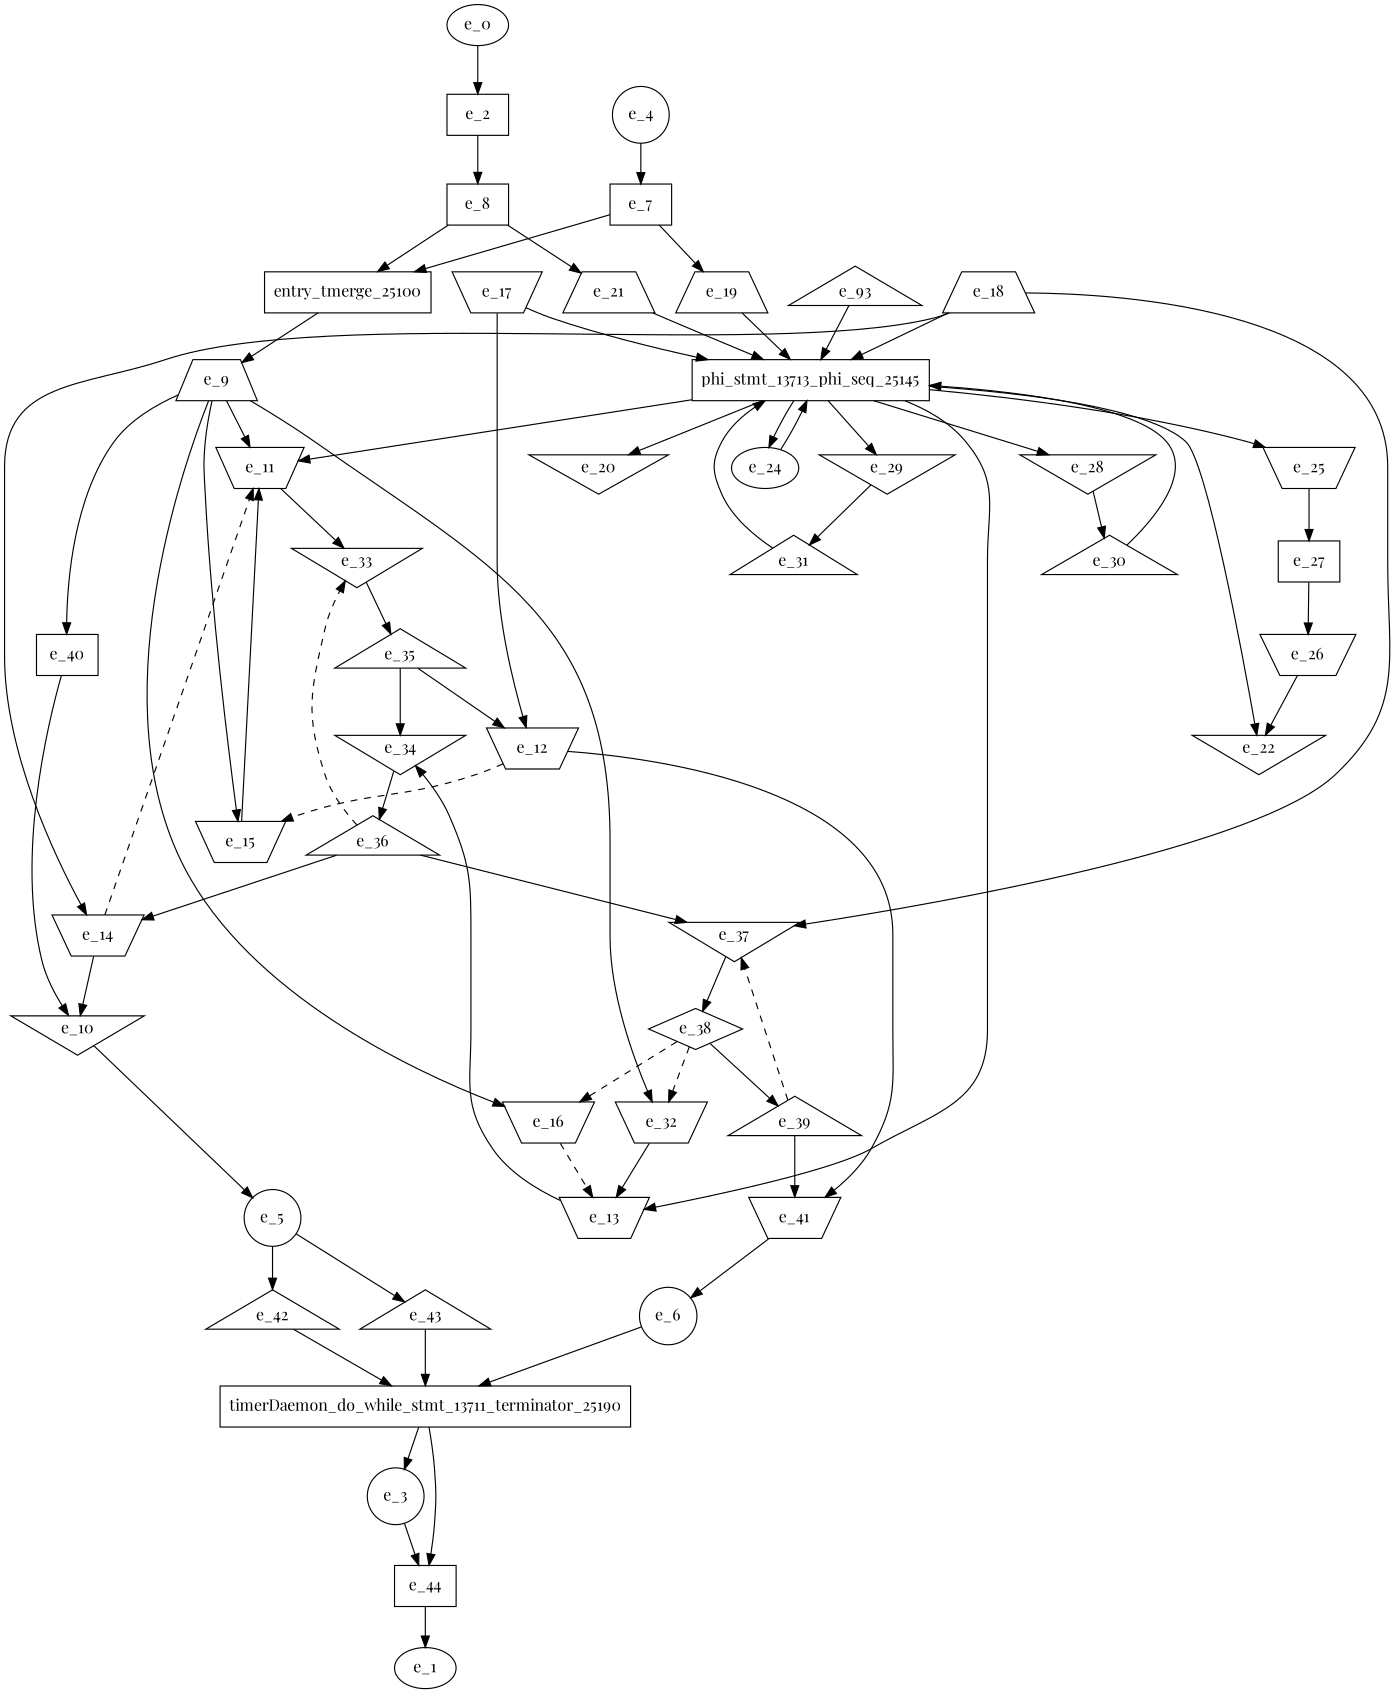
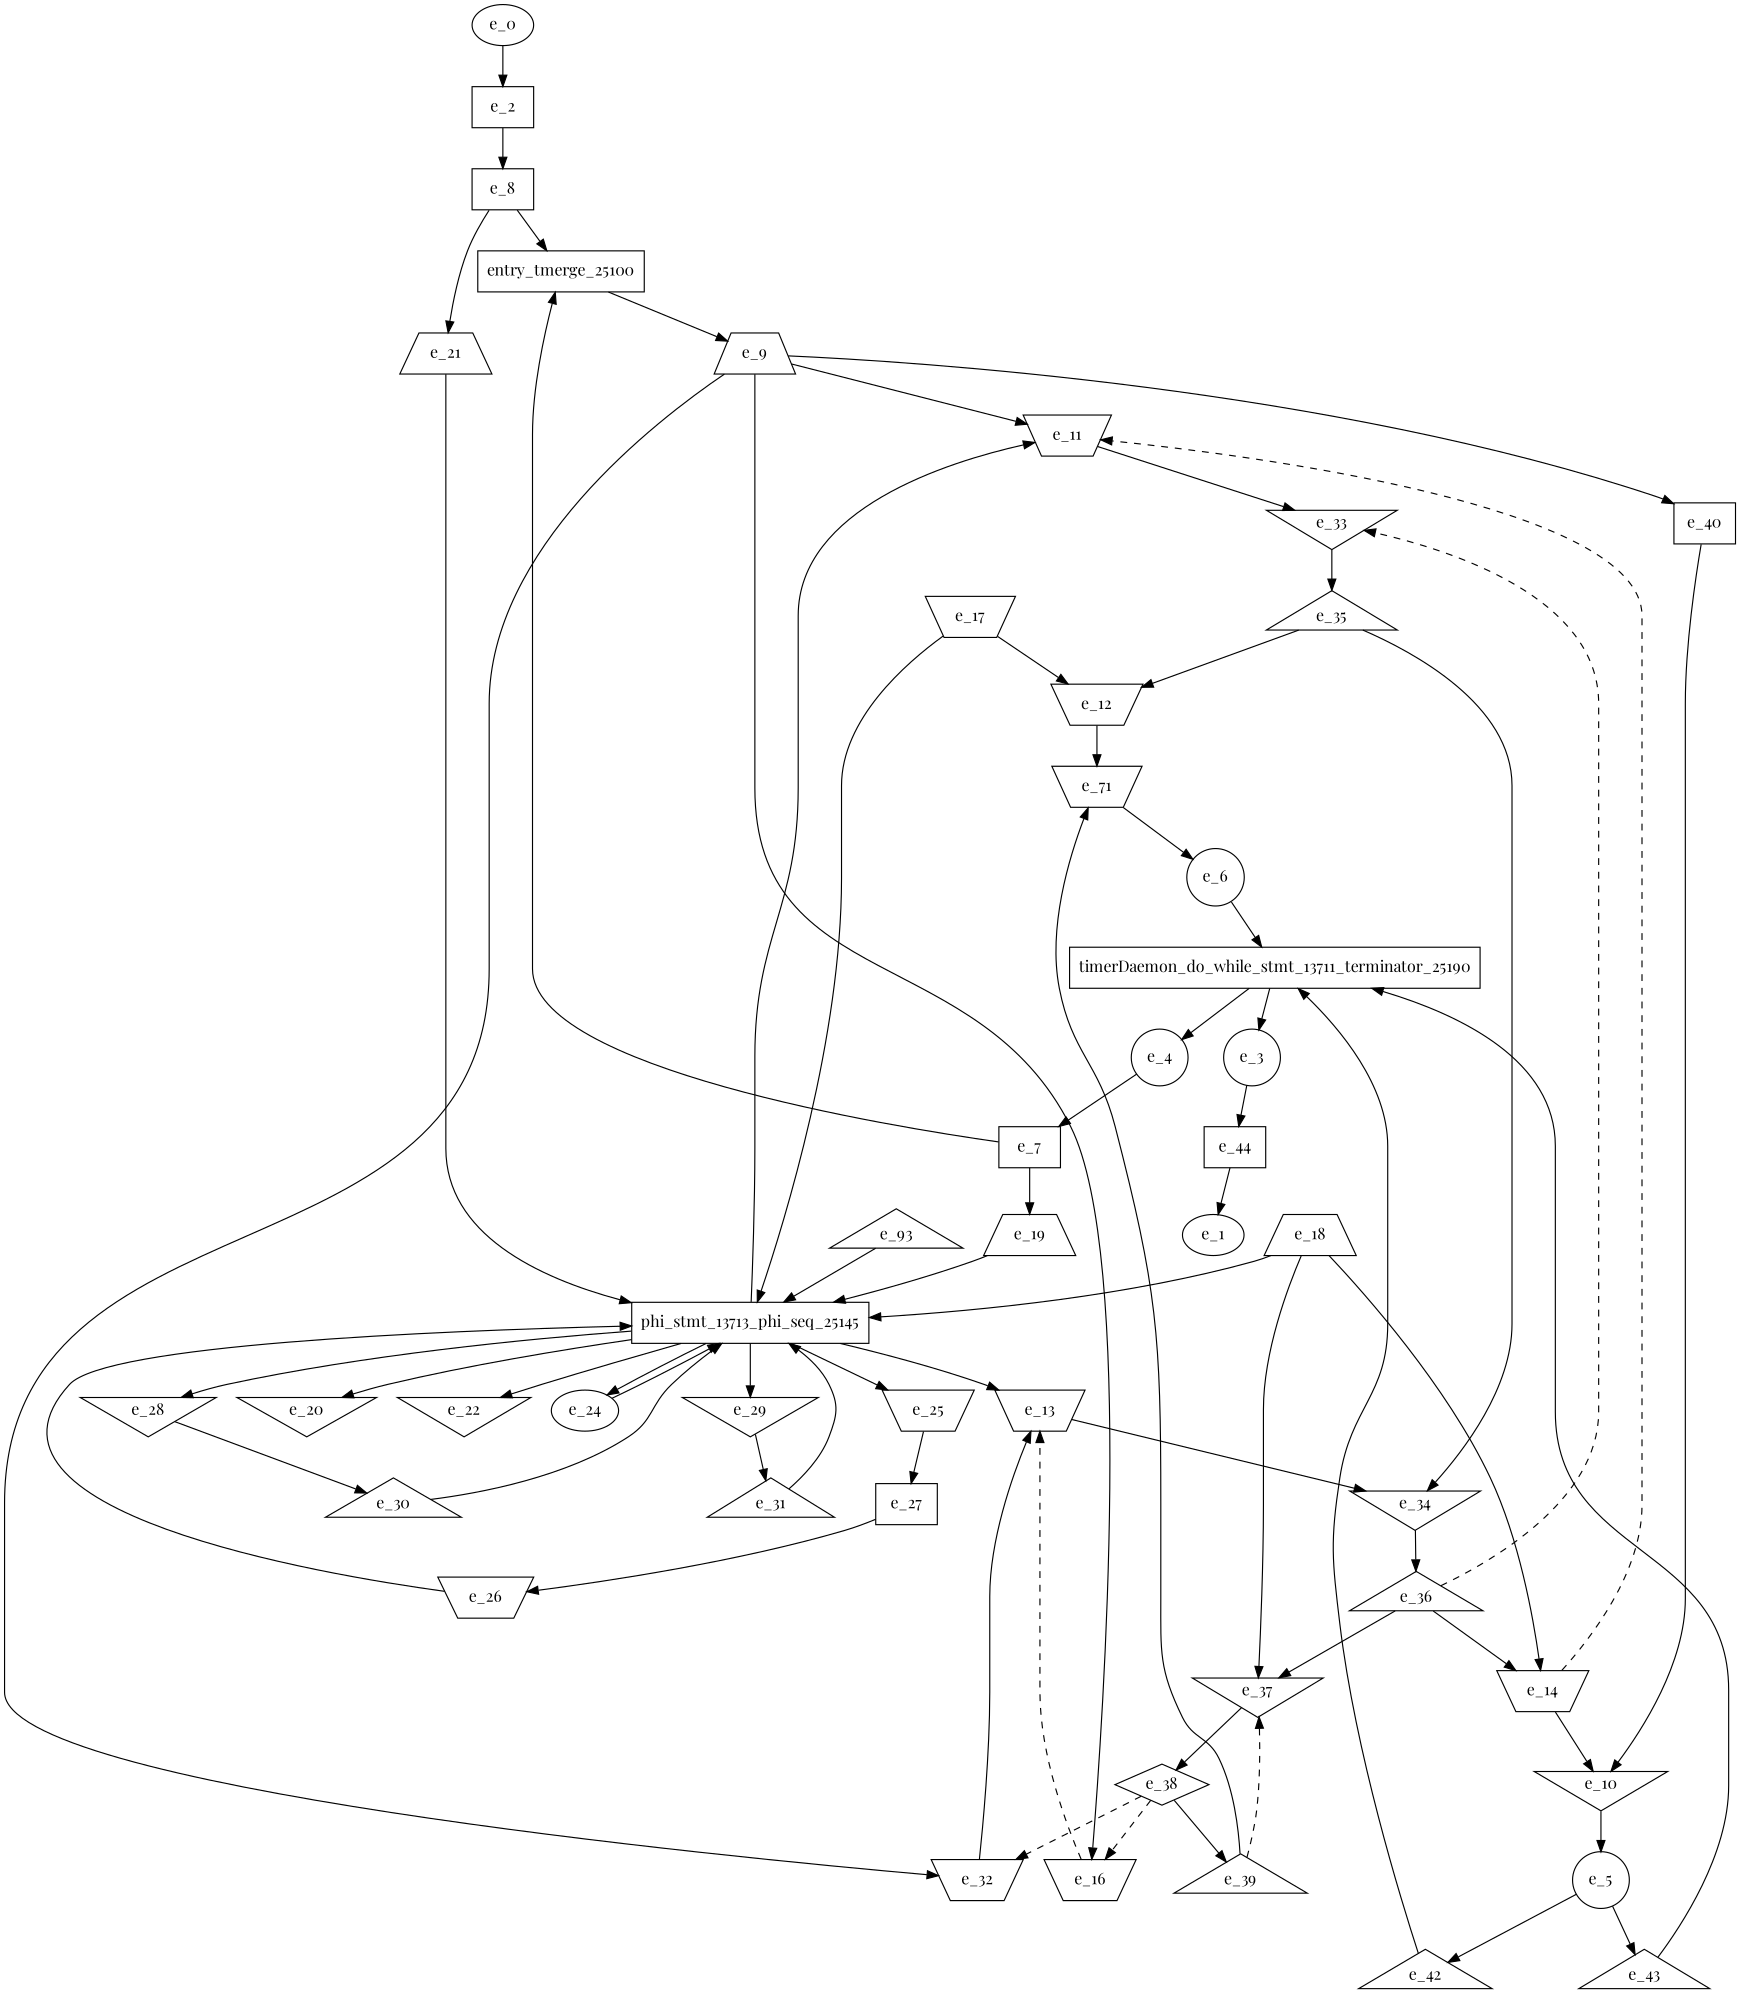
edge "e_26" -> "e_22": now "e_26" -> "phi_stmt_13713_phi_seq_25145"
node "e_15": removed
node "e_41": label "e_41" -> "e_71"
edge "timerDaemon_do_while_stmt_13711_terminator_25190" -> "e_44": now "timerDaemon_do_while_stmt_13711_terminator_25190" -> "e_4"
